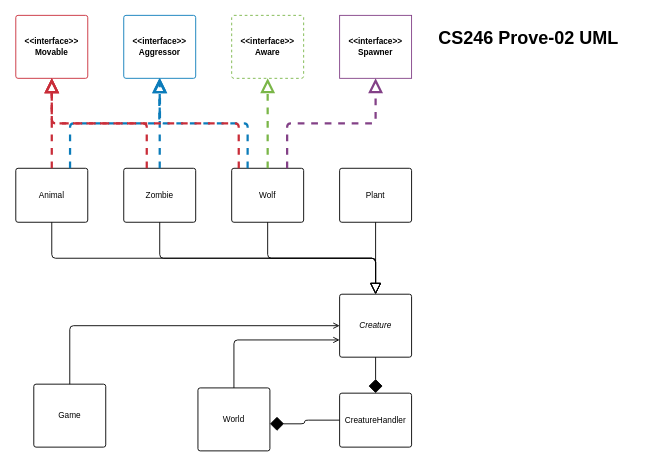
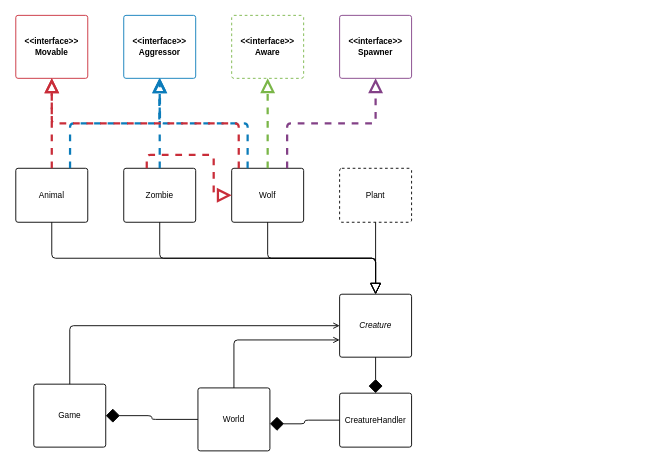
node "<<interface>> Spawner": shape rectangle -> rounded rectangle
node "CS246 Prove-02 UML": removed
edge "Zombie" -> "<<interface>> Movable": now "Zombie" -> "Wolf"
node "Plant": style solid -> dashed
edge "World" -> "Game": added
